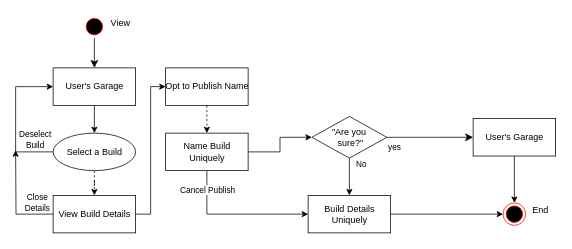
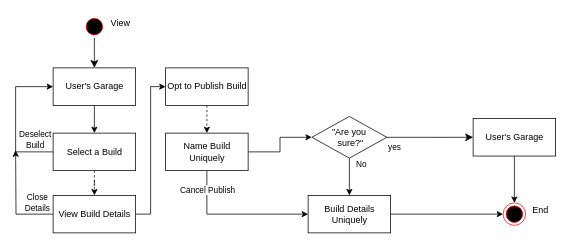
node "Opt to Publish Name": label "Opt to Publish Name" -> "Opt to Publish Build"
node "Select a Build": shape ellipse -> rectangle
